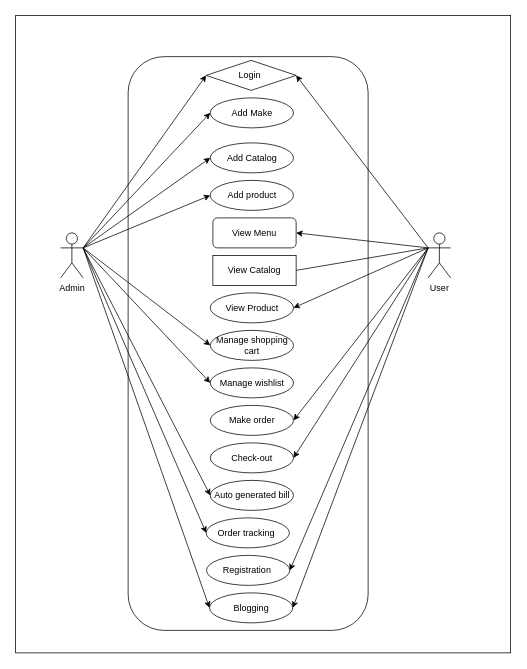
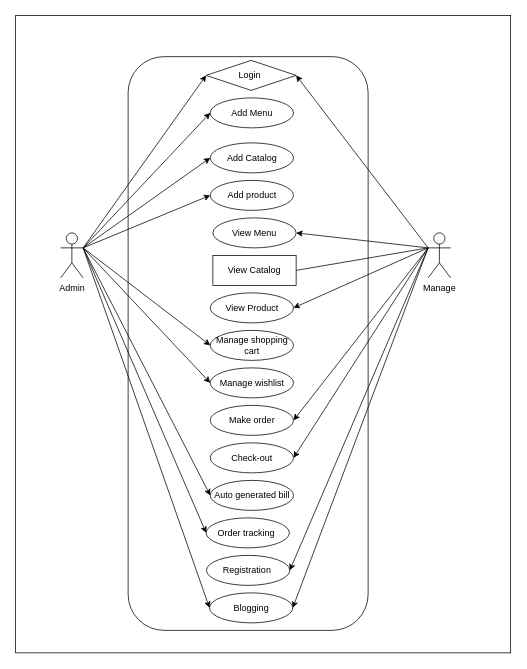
node "Add Make": label "Add Make" -> "Add Menu"
node "View Menu": shape rounded rectangle -> ellipse
node "User": label "User" -> "Manage"
